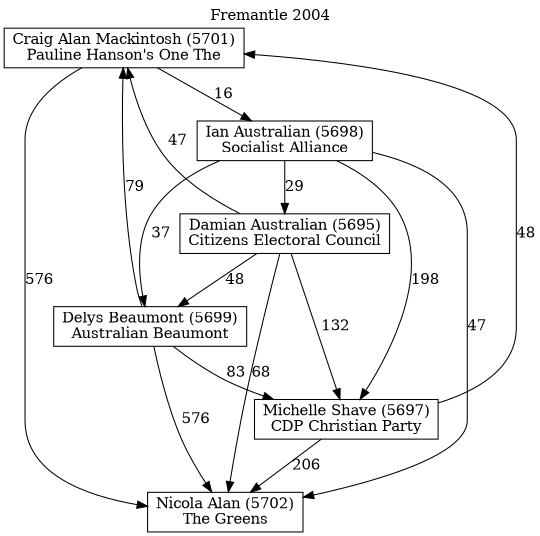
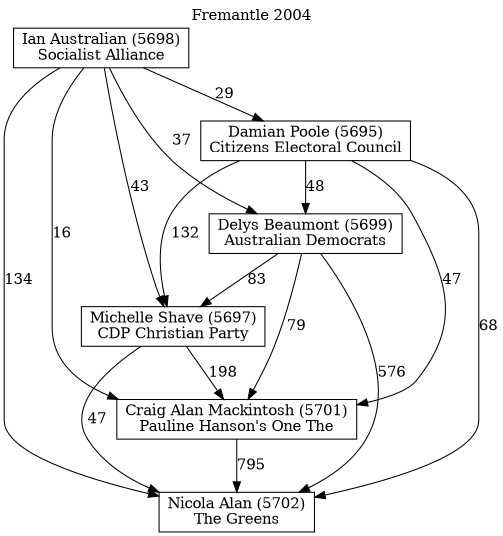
edge "Craig Alan Mackintosh (5701) Pauline Hanson's One The" -> "Ian Australian (5698) Socialist Alliance": reversed
node "Damian Australian (5695) Citizens Electoral Council": label "Damian Australian (5695) Citizens Electoral Council" -> "Damian Poole (5695) Citizens Electoral Council"
edge "Michelle Shave (5697) CDP Christian Party" -> "Craig Alan Mackintosh (5701) Pauline Hanson's One The": label "48" -> "198"
edge "Craig Alan Mackintosh (5701) Pauline Hanson's One The" -> "Nicola Alan (5702) The Greens": label "576" -> "795"
edge "Ian Australian (5698) Socialist Alliance" -> "Michelle Shave (5697) CDP Christian Party": label "198" -> "43"
node "Delys Beaumont (5699) Australian Beaumont": label "Delys Beaumont (5699) Australian Beaumont" -> "Delys Beaumont (5699) Australian Democrats"
edge "Ian Australian (5698) Socialist Alliance" -> "Nicola Alan (5702) The Greens": label "47" -> "134"
edge "Michelle Shave (5697) CDP Christian Party" -> "Nicola Alan (5702) The Greens": label "206" -> "47"
